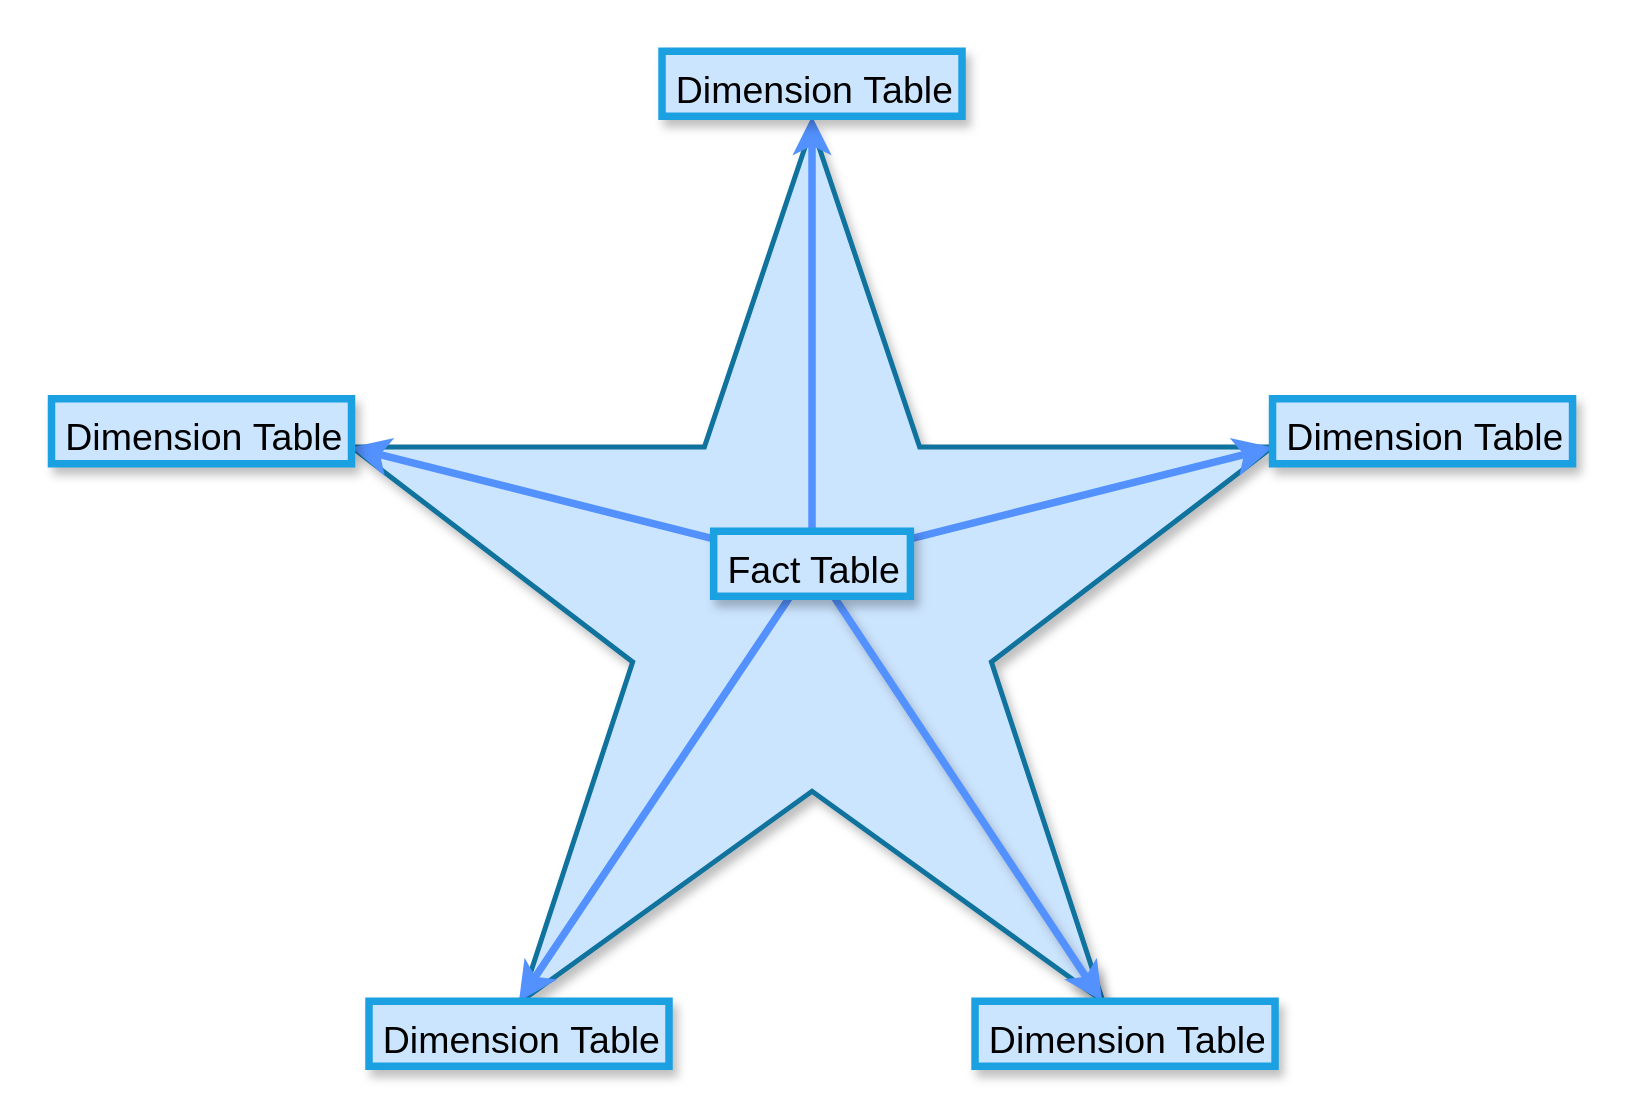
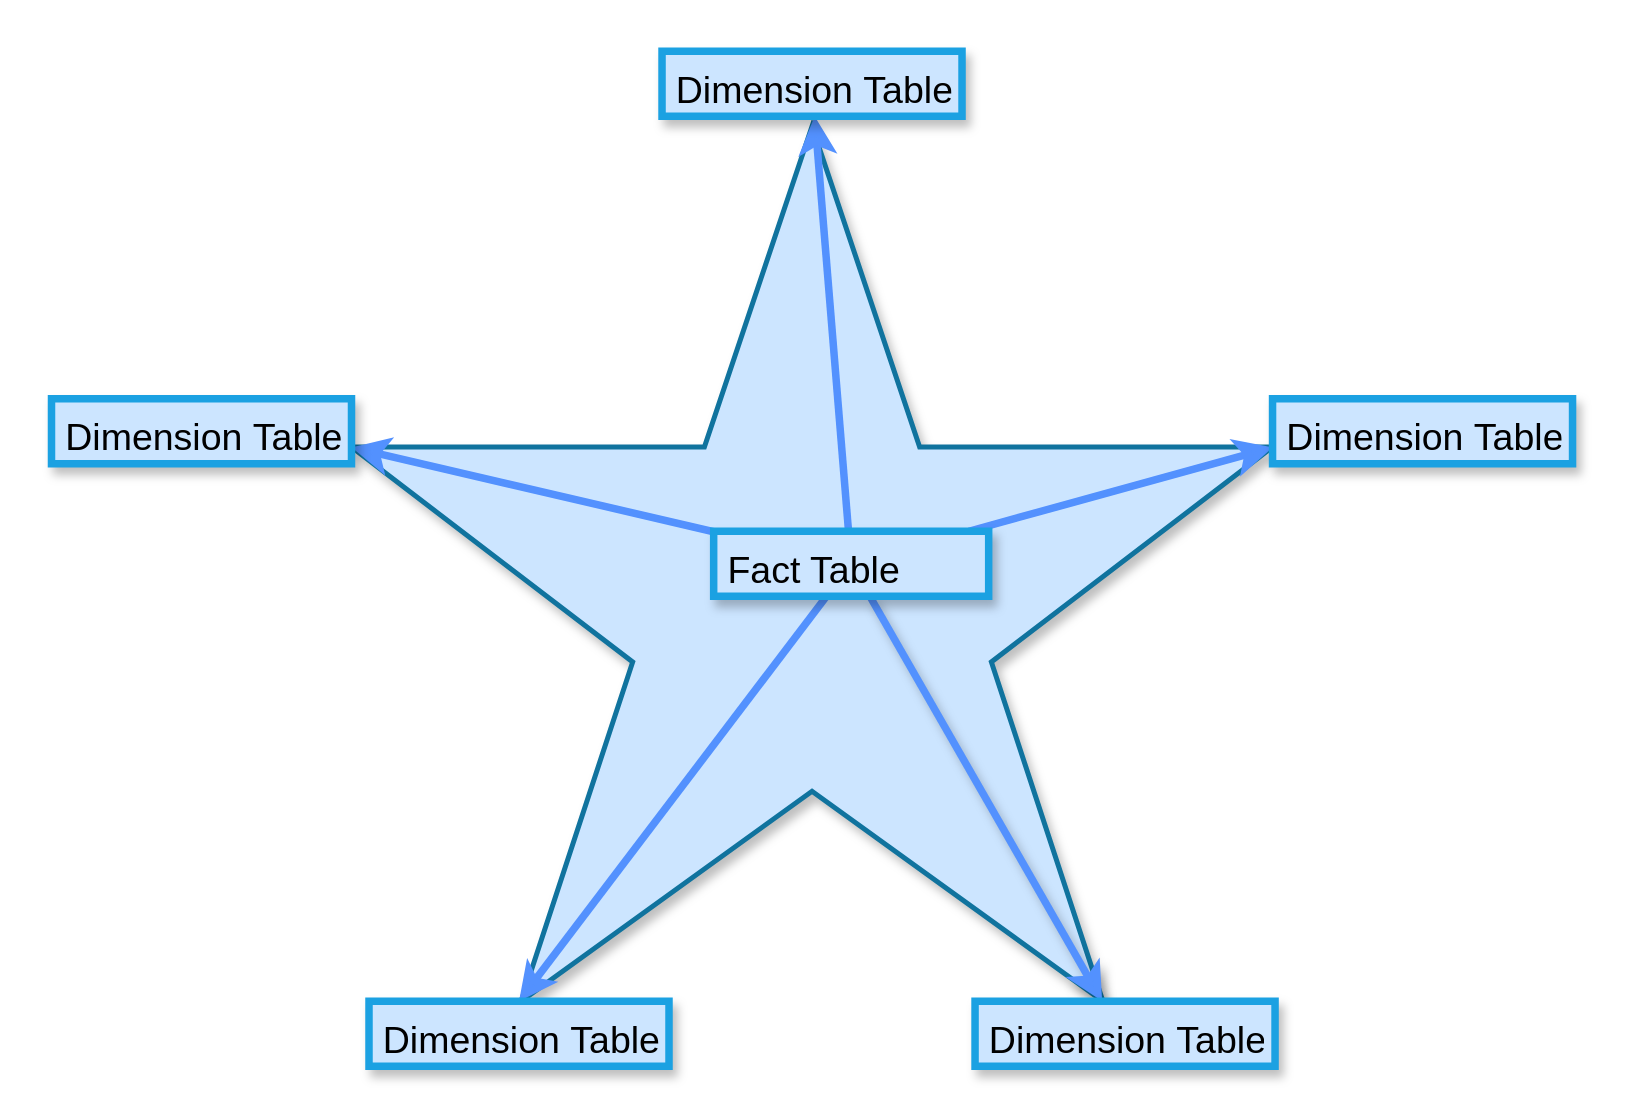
node "Fact Table": size 197x65 -> 275x65
